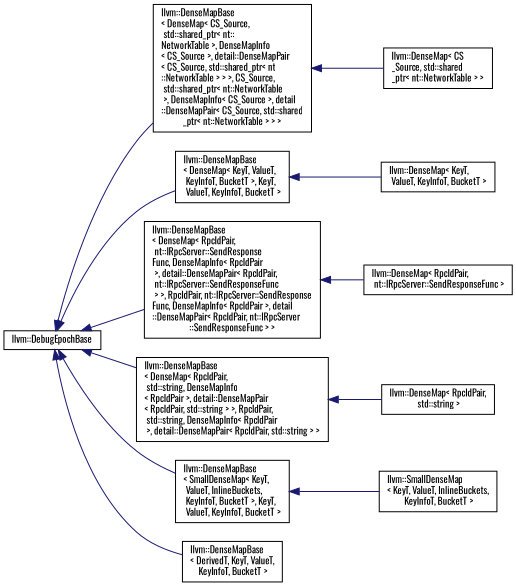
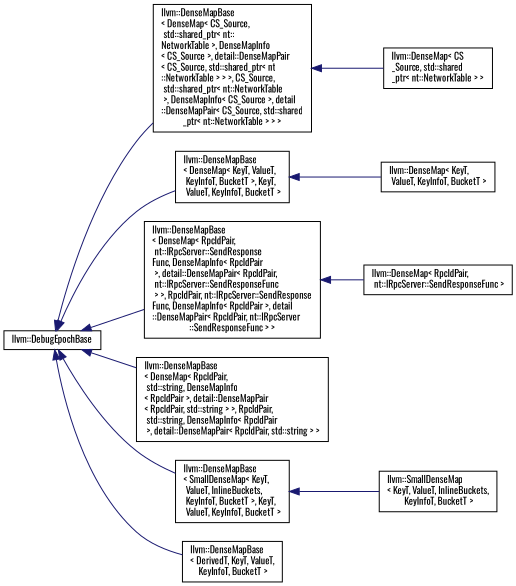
node "llvm::DenseMap< RpcIdPair, std::string >": removed
